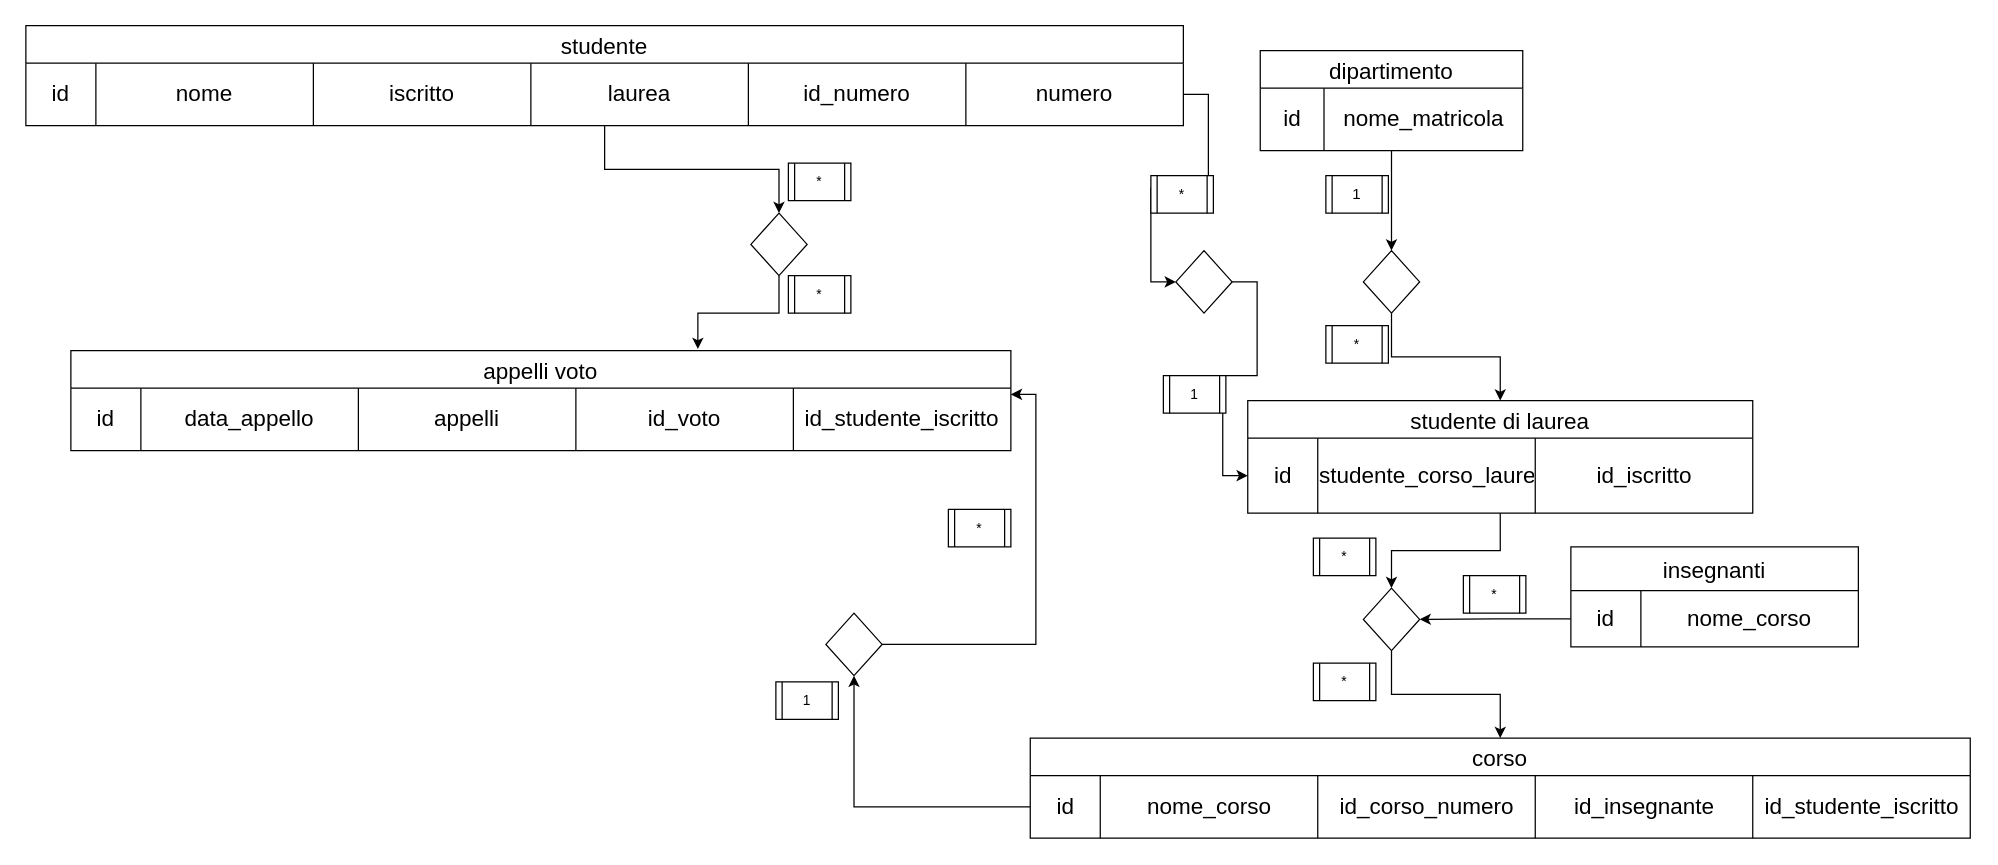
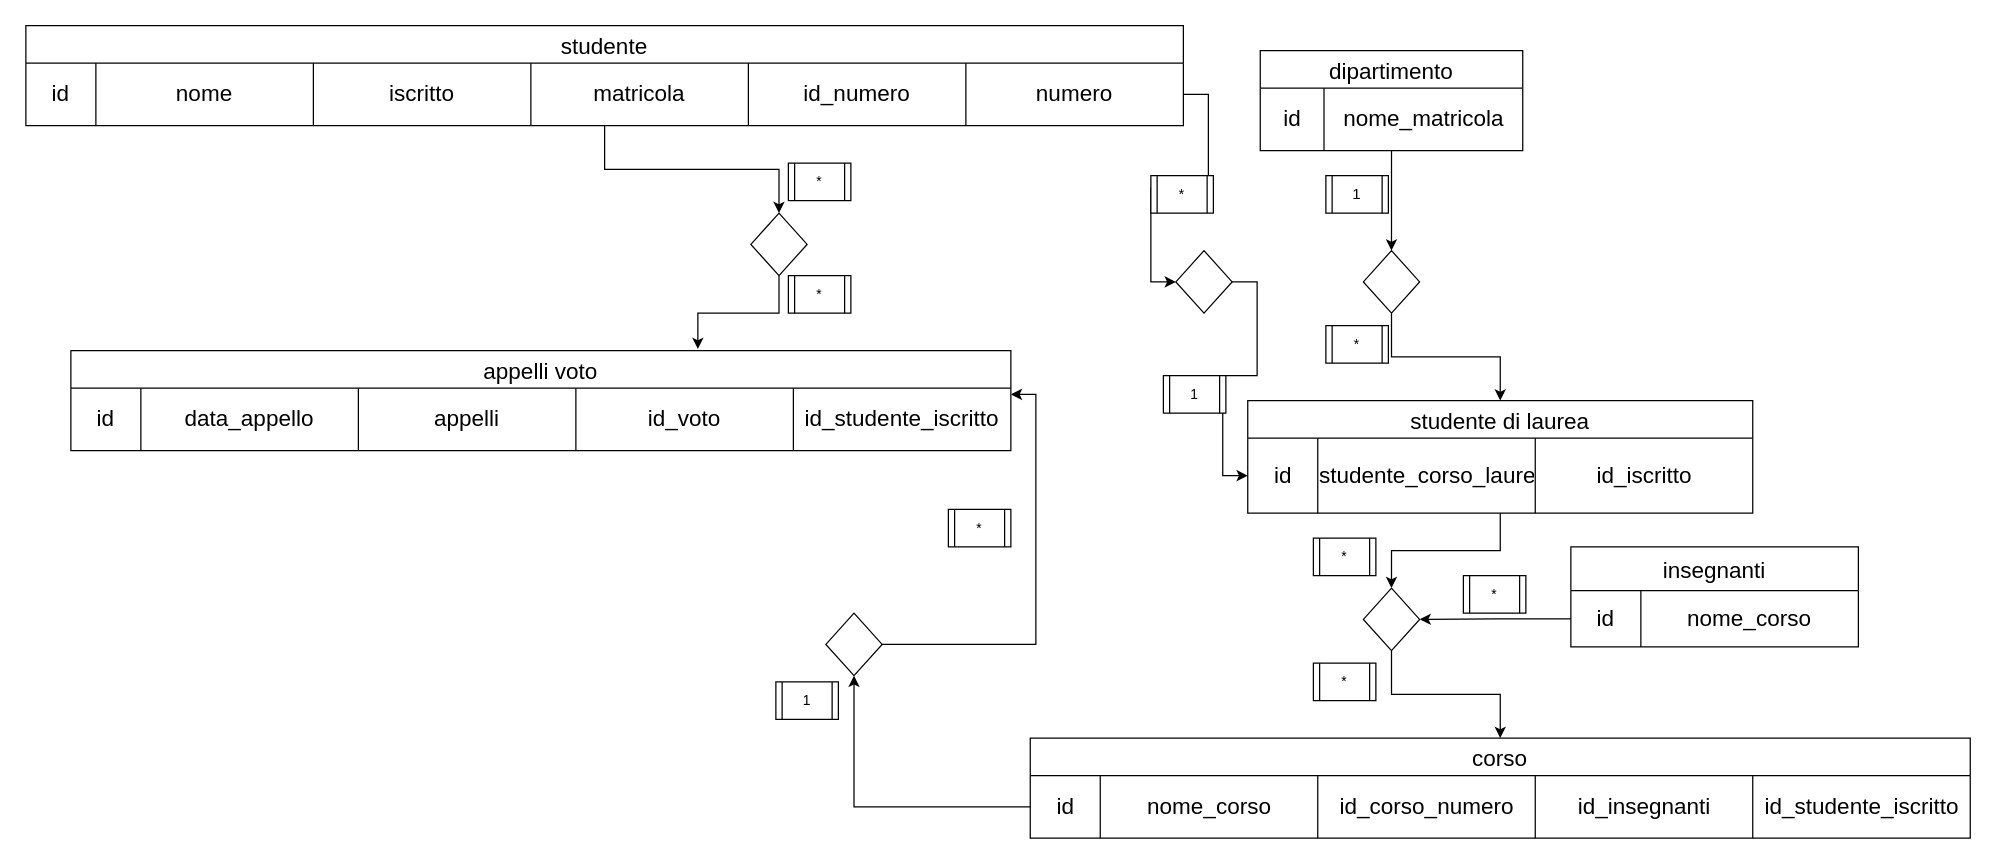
node "laurea": label "laurea" -> "matricola"
node "id_insegnante": label "id_insegnante" -> "id_insegnanti"
